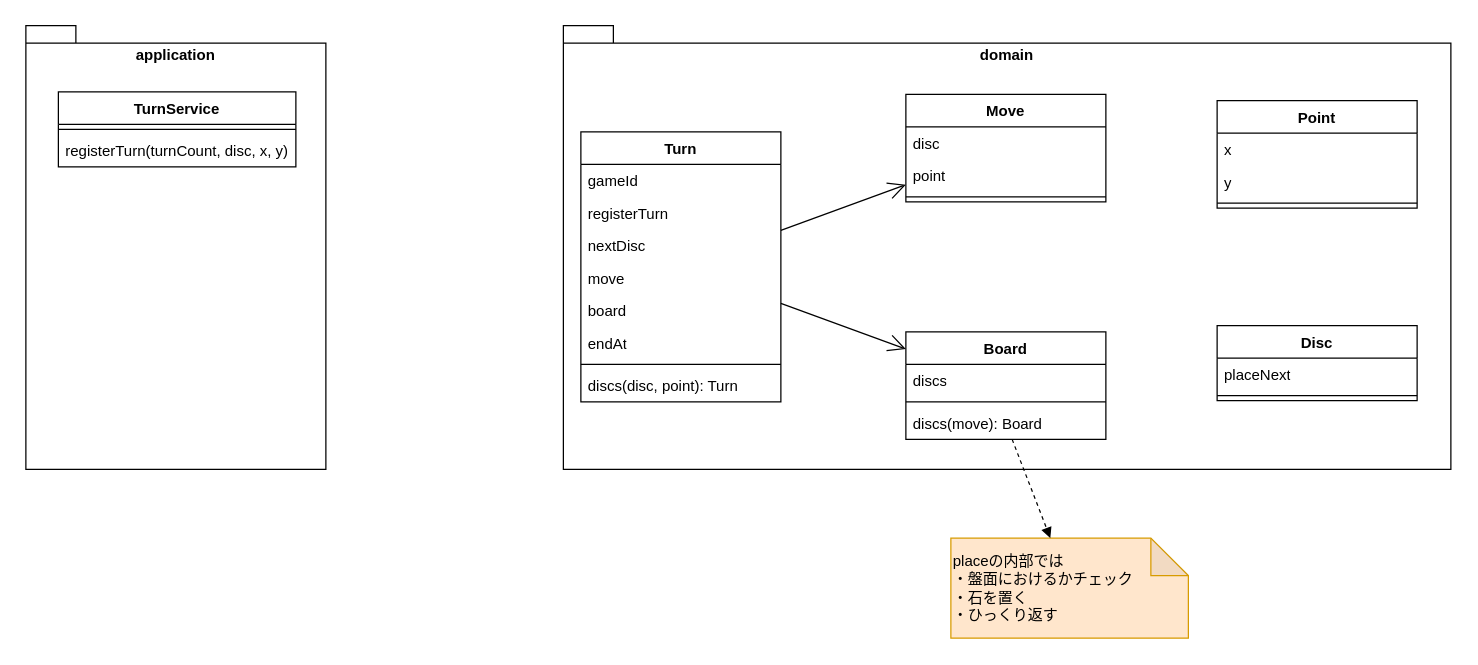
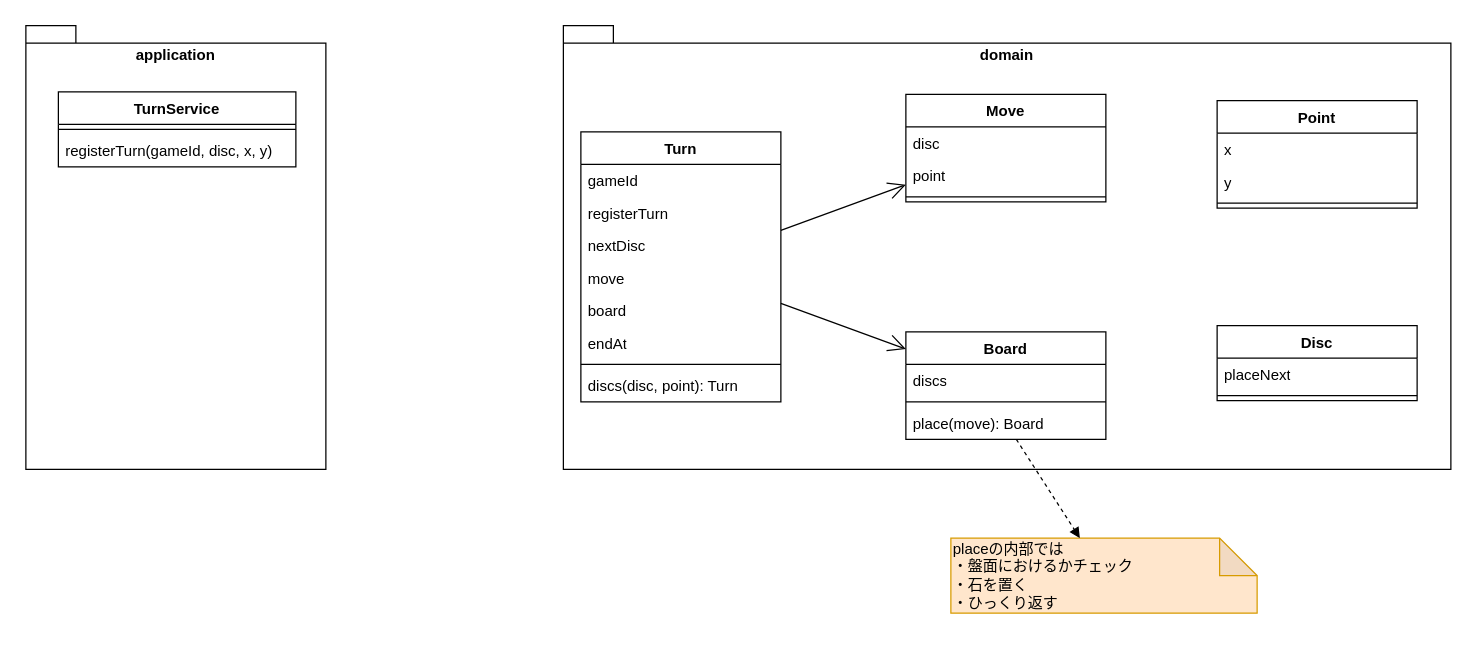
node "registerTurn(turnCount, disc, x, y)": label "registerTurn(turnCount, disc, x, y)" -> "registerTurn(gameId, disc, x, y)"
node "discs(move): Board": label "discs(move): Board" -> "place(move): Board"
node "placeの内部では ・盤面におけるかチェック ・石を置く ・ひっくり返す": size 238x100 -> 306x75
